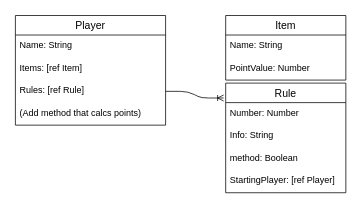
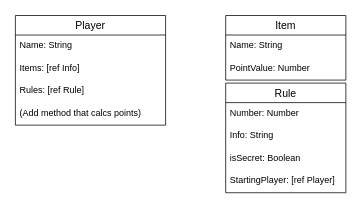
node "Items: [ref Item]": label "Items: [ref Item]" -> "Items: [ref Info]"
edge "Rules: [ref Rule]" -> "Rule": removed
node "method: Boolean": label "method: Boolean" -> "isSecret: Boolean"
